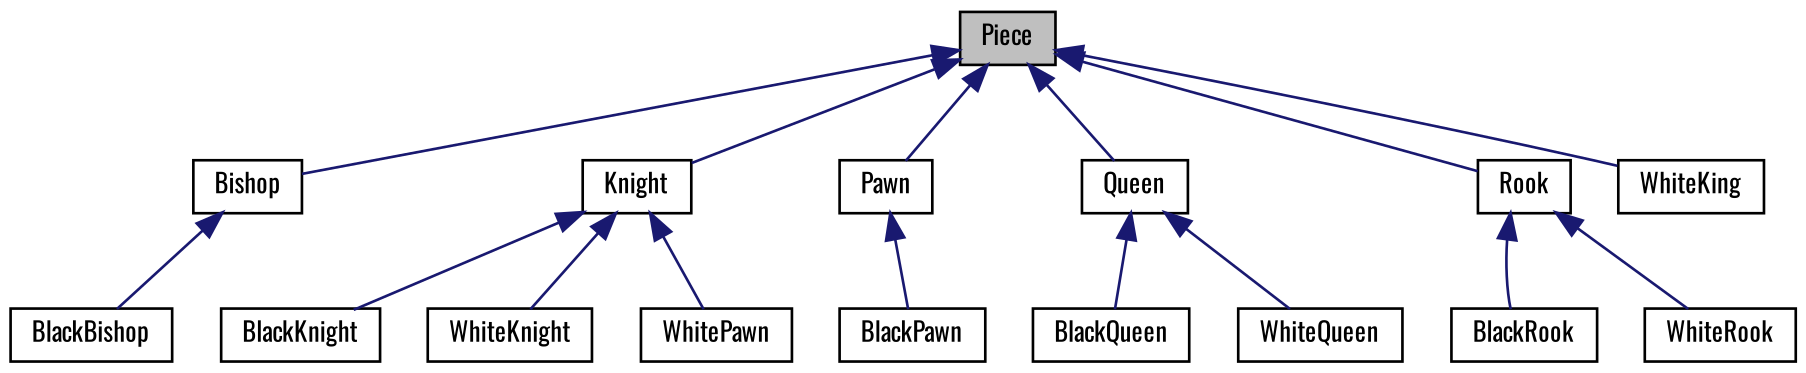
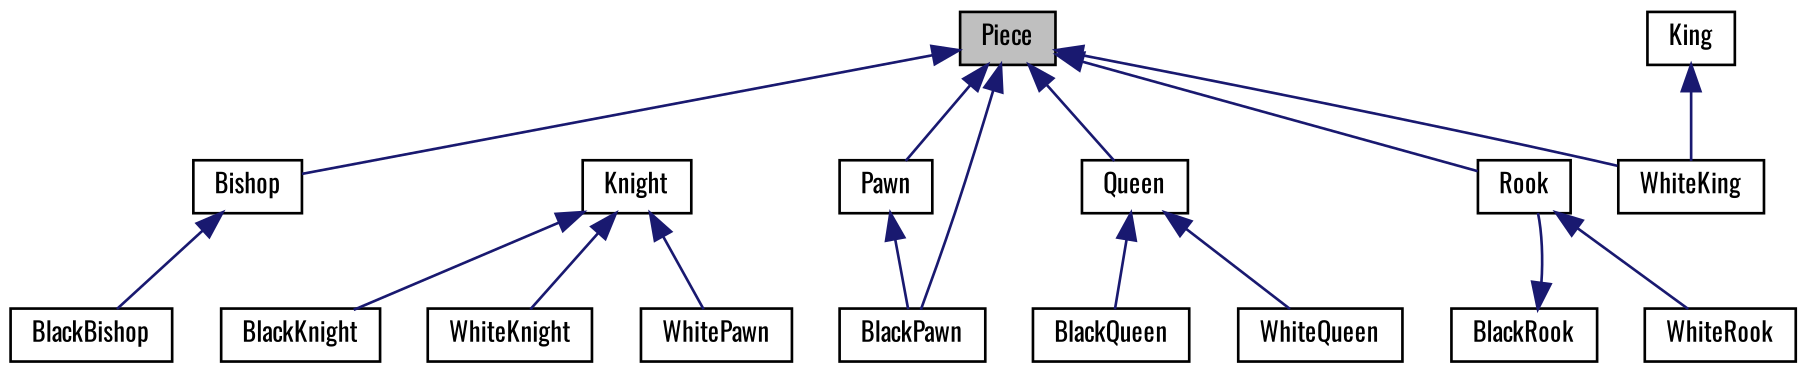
node "King": added
edge "Knight" -> "Piece": now "BlackPawn" -> "Piece"
edge "BlackRook" -> "Rook": reversed
